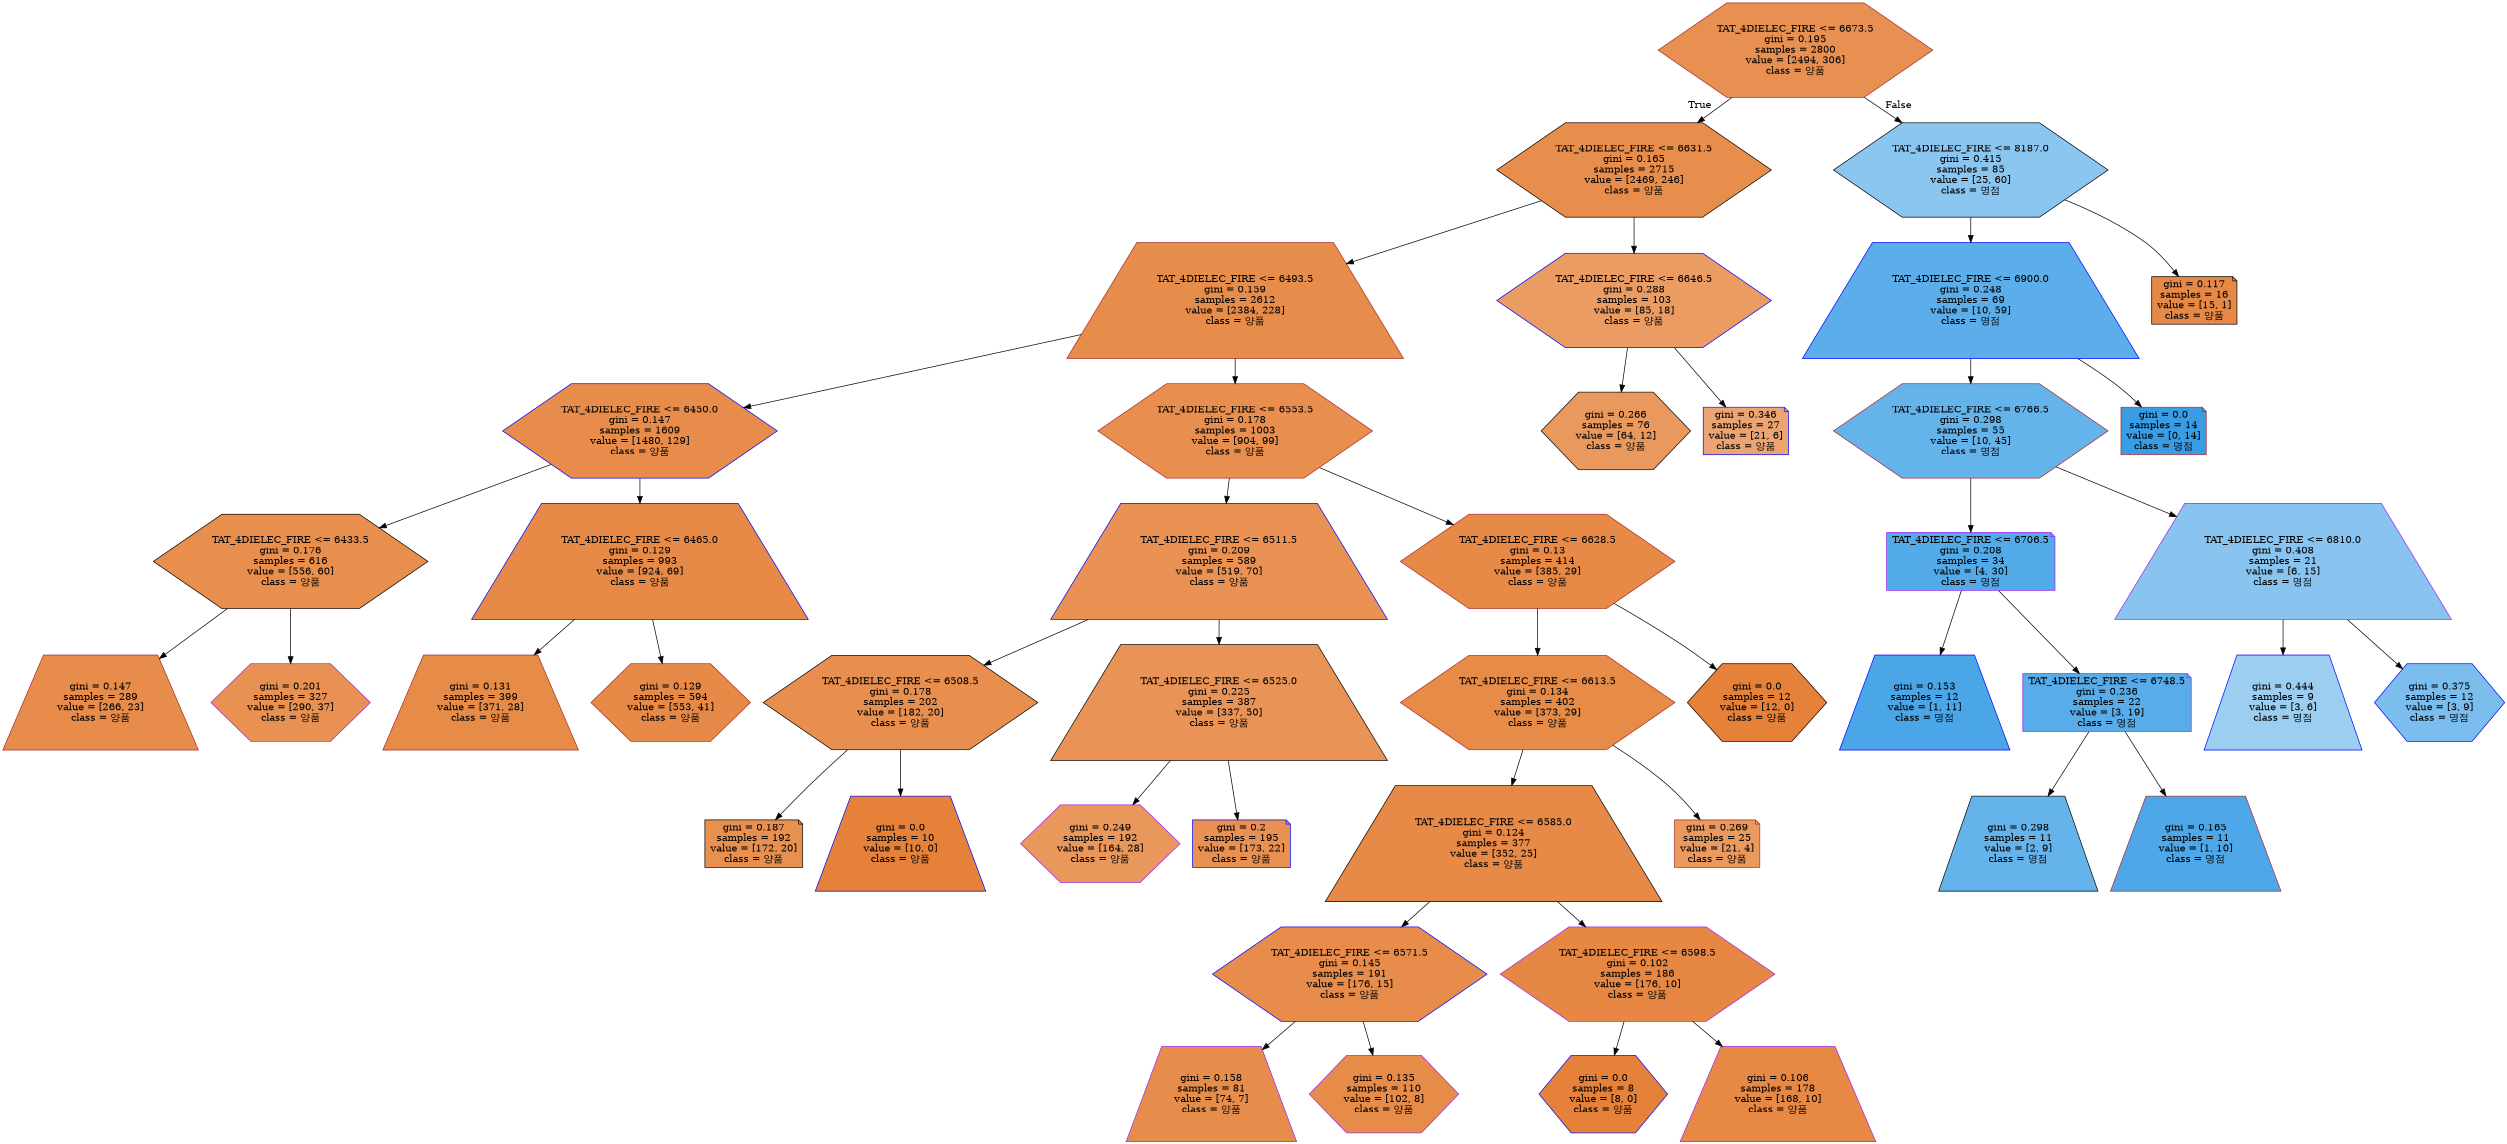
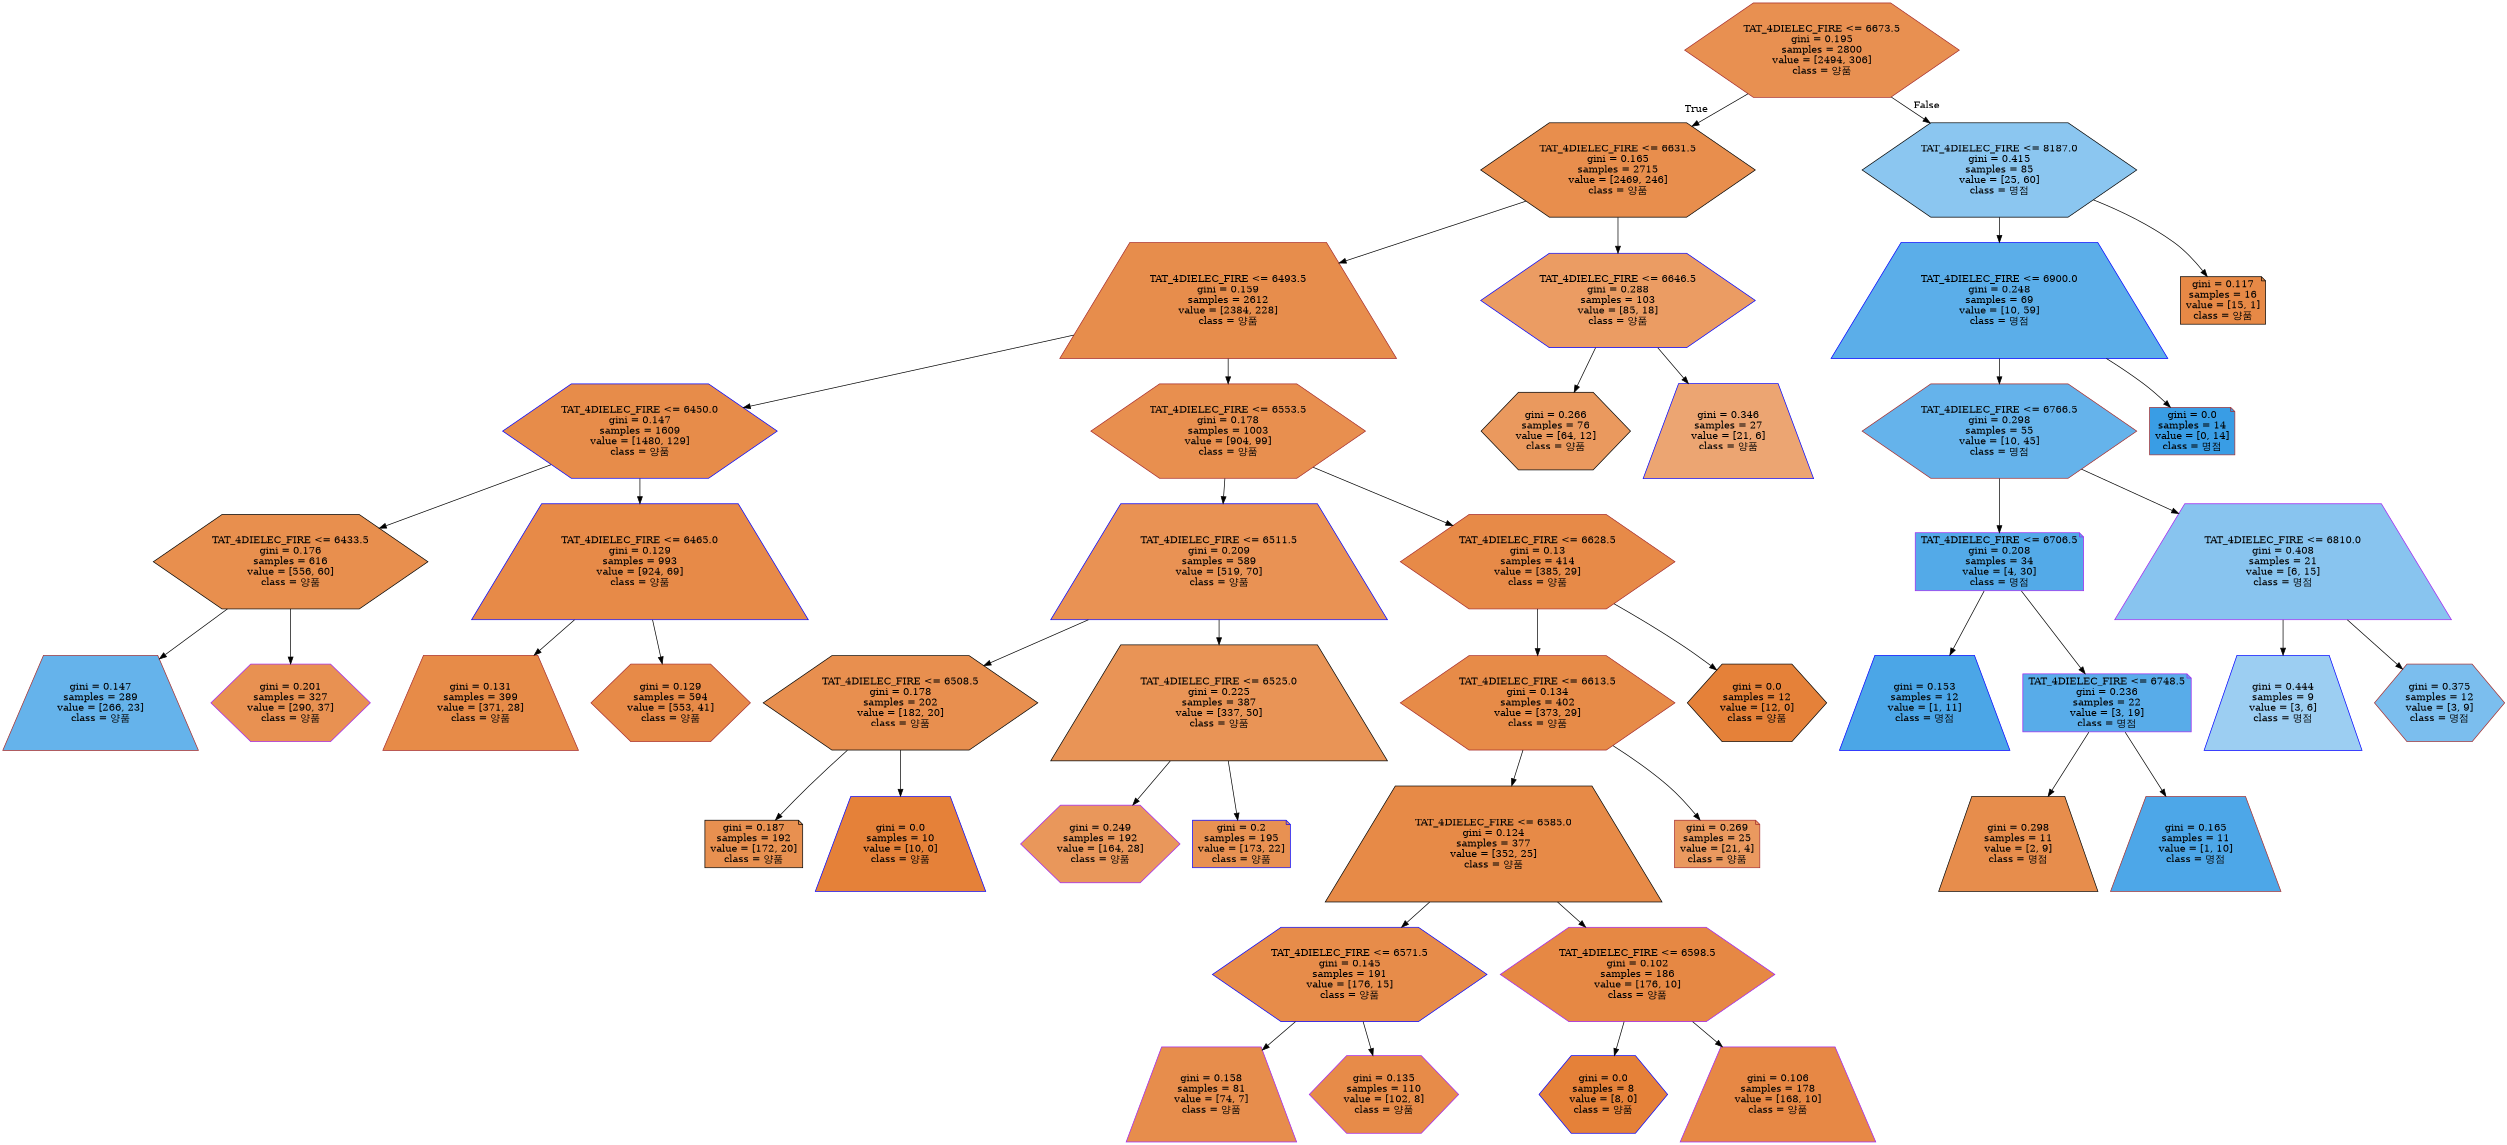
node "gini = 0.346 samples = 27 value = [21, 6] class = 양품": shape note -> trapezium
node "gini = 0.147 samples = 289 value = [266, 23] class = 양품": fillcolor #e78c4a -> #65b3eb
node "gini = 0.375 samples = 12 value = [3, 9] class = 명점": color blue -> brown
node "gini = 0.298 samples = 11 value = [2, 9] class = 명점": fillcolor #65b3eb -> #e78d4c
